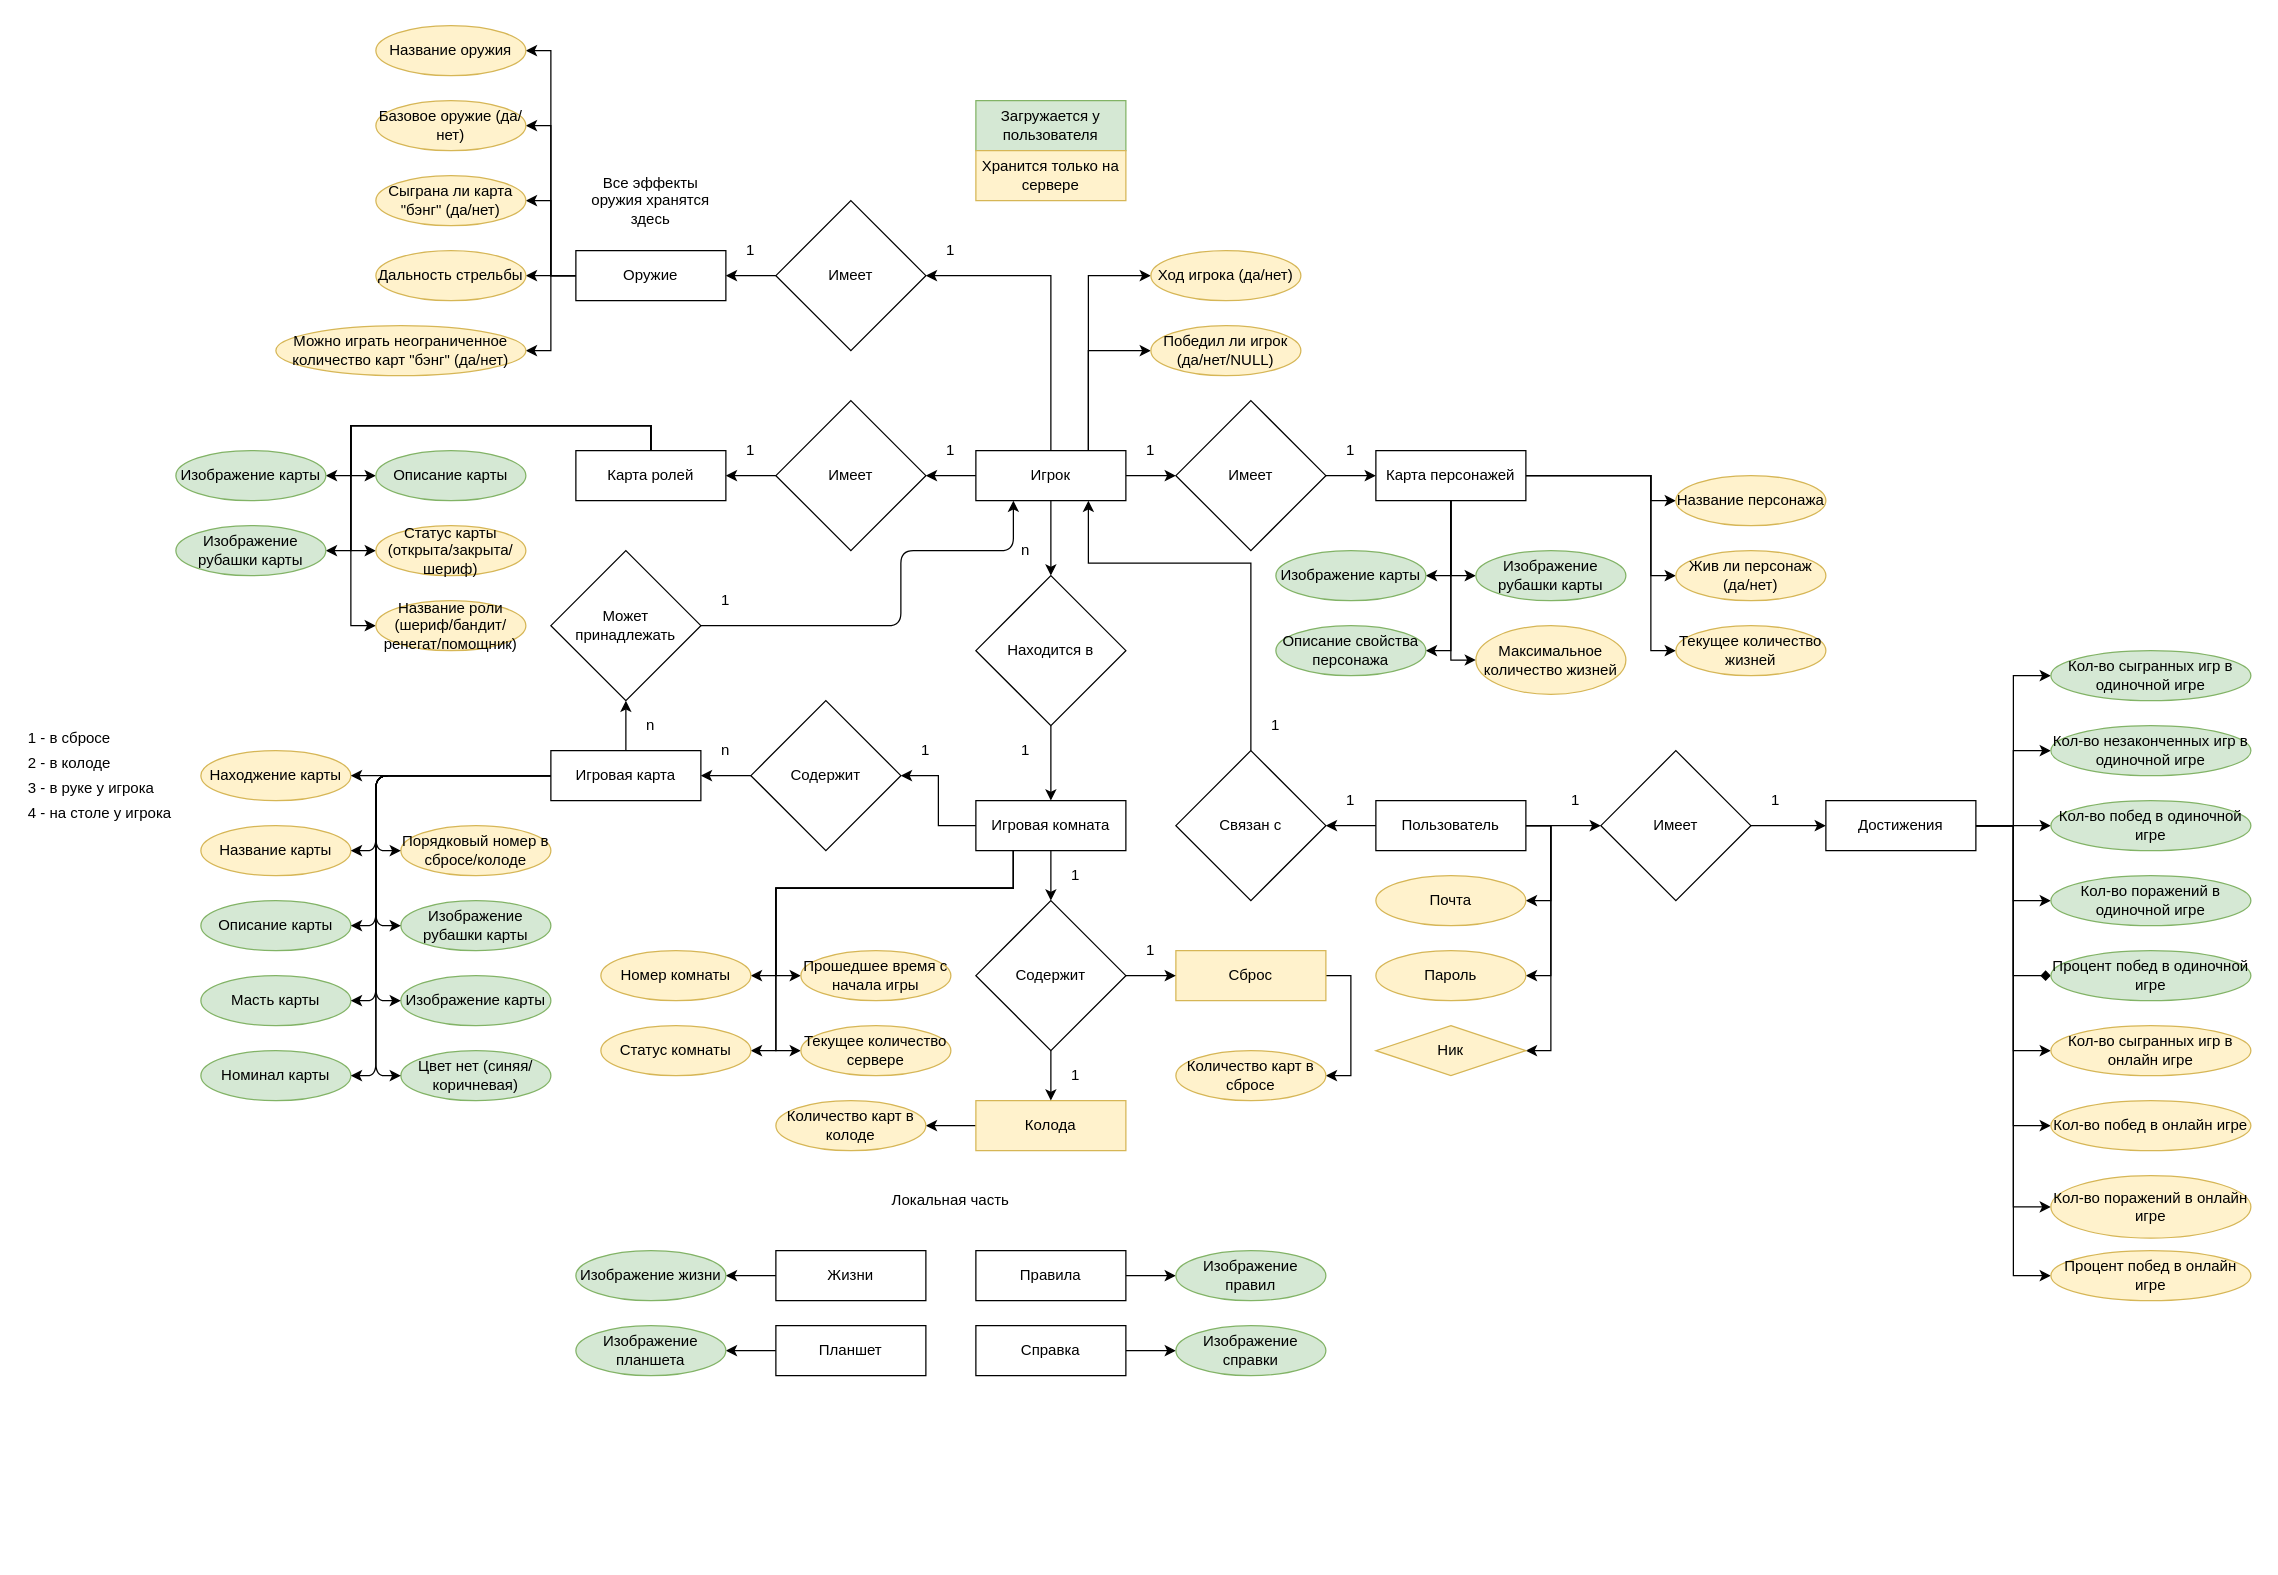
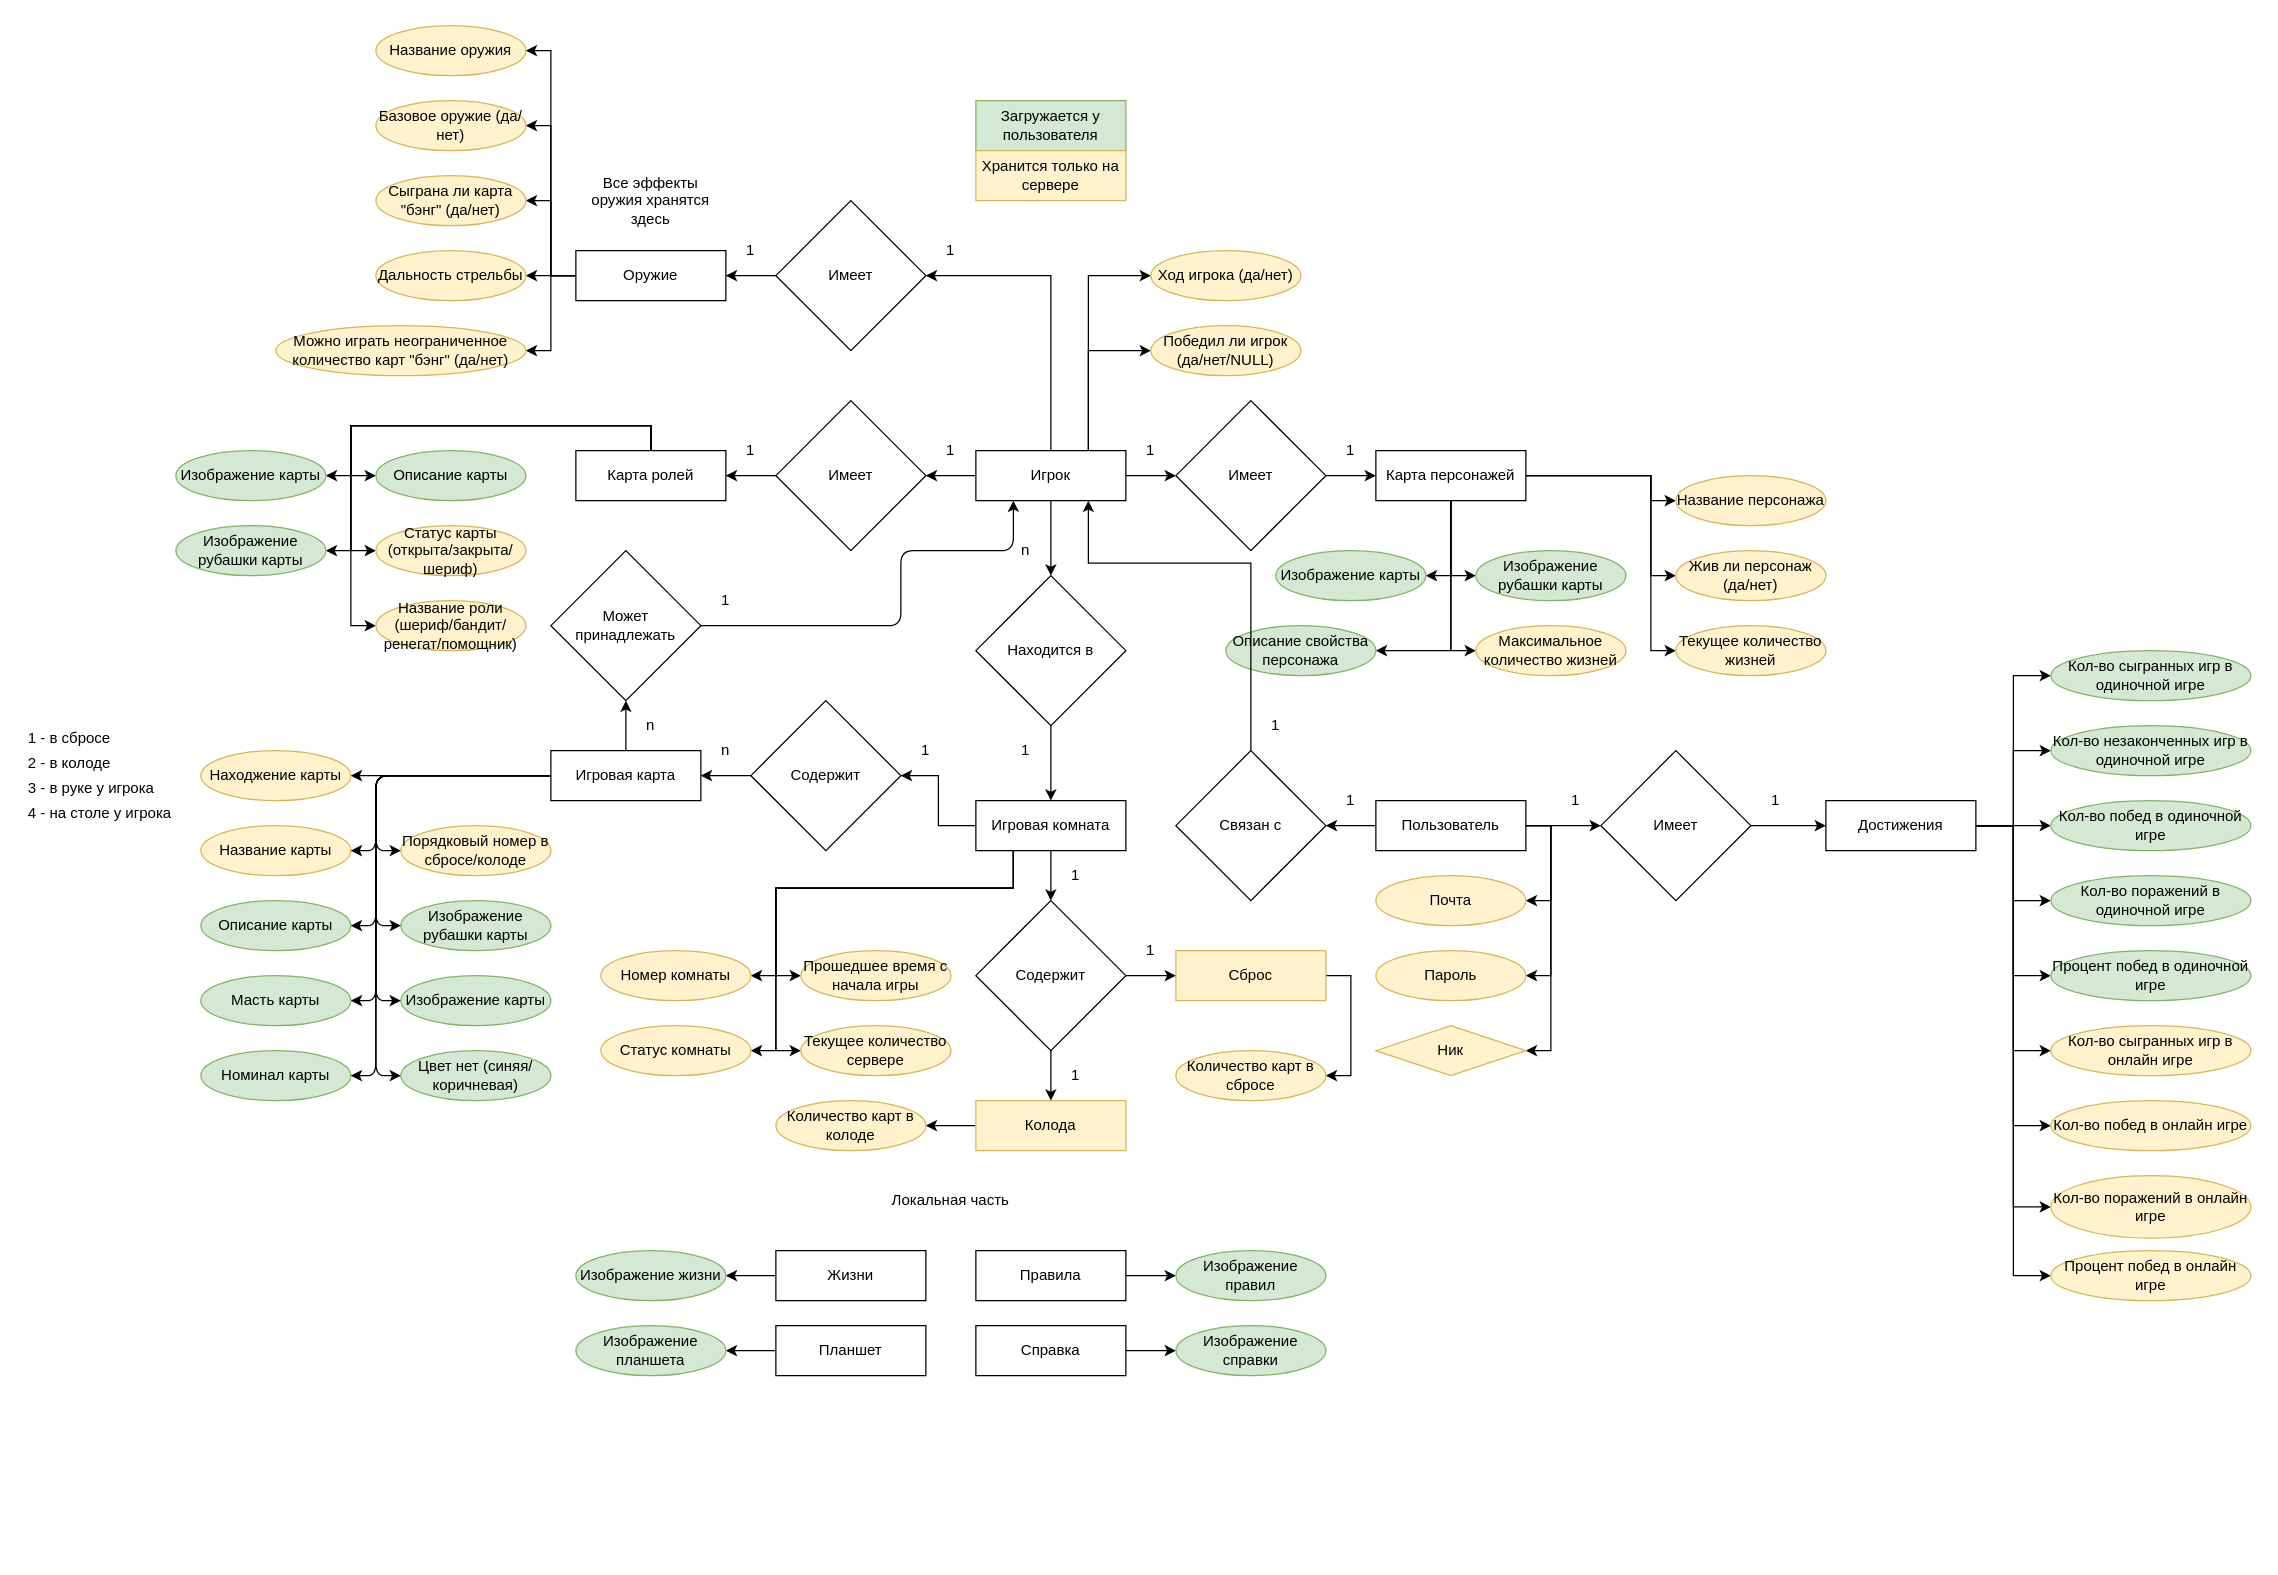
node "Описание свойства персонажа": moved (1351, 651) -> (1301, 651)
node "Максимальное количество жизней": size 150x69 -> 150x50
edge "Достижения" -> "Процент побед в одиночной игре": arrowhead diamond -> classic
